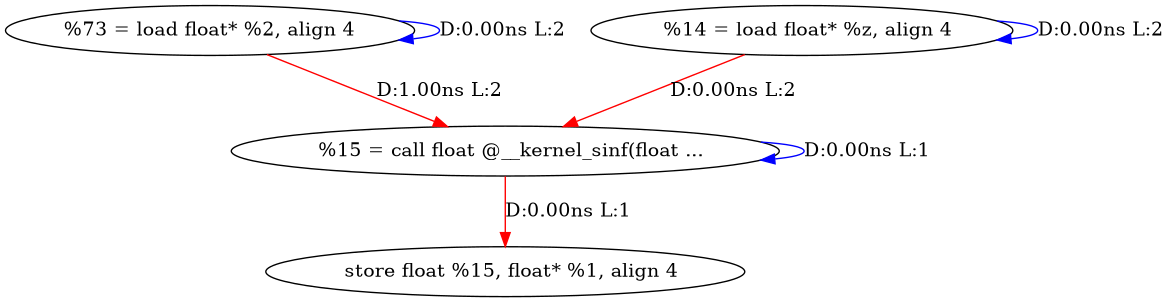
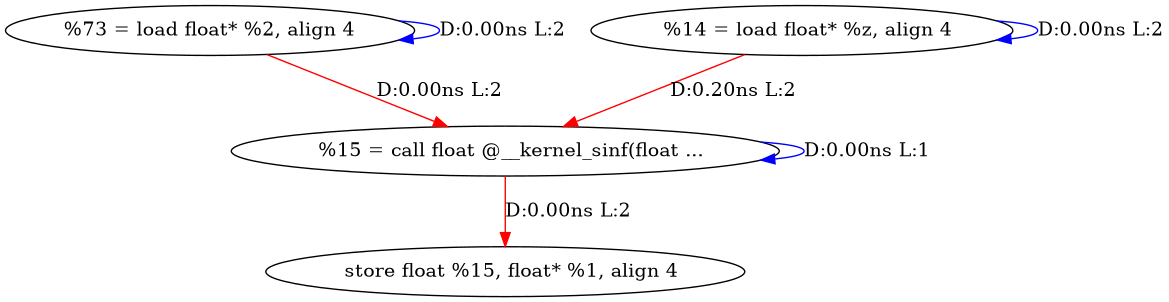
edge "%73 = load float* %2, align 4" -> "%15 = call float @__kernel_sinf(float ...": label "D:1.00ns L:2" -> "D:0.00ns L:2"
edge "%14 = load float* %z, align 4" -> "%15 = call float @__kernel_sinf(float ...": label "D:0.00ns L:2" -> "D:0.20ns L:2"
edge "%15 = call float @__kernel_sinf(float ..." -> "store float %15, float* %1, align 4": label "D:0.00ns L:1" -> "D:0.00ns L:2"
